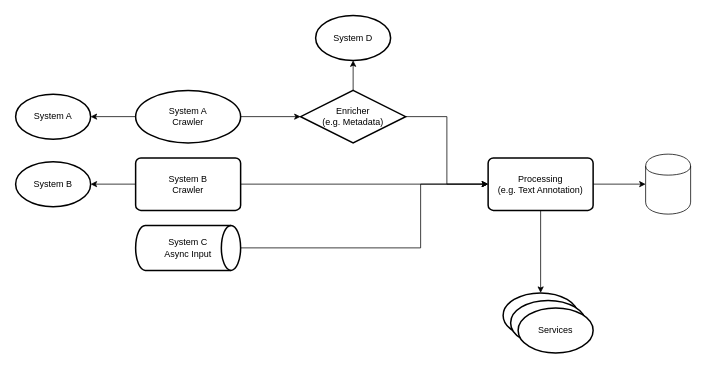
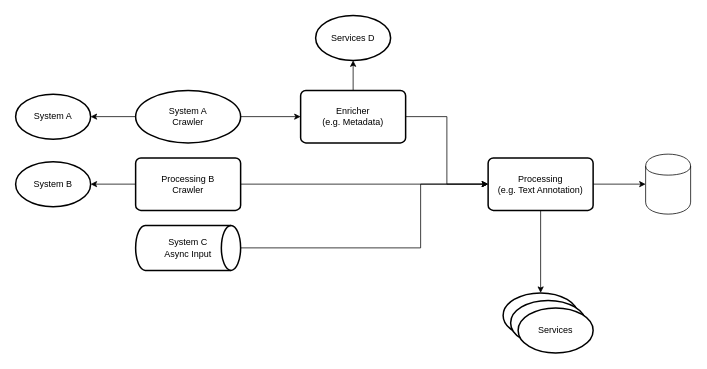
node "System D": label "System D" -> "Services D"
node "Enricher (e.g. Metadata)": shape diamond -> rounded rectangle
node "System B Crawler": label "System B Crawler" -> "Processing B Crawler"
